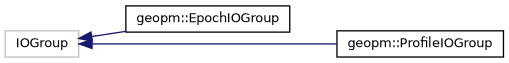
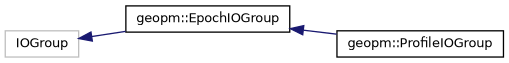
edge "geopm::ProfileIOGroup" -> "IOGroup": now "geopm::ProfileIOGroup" -> "geopm::EpochIOGroup"
